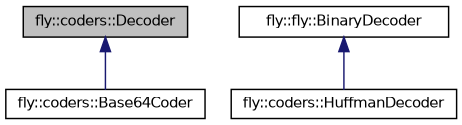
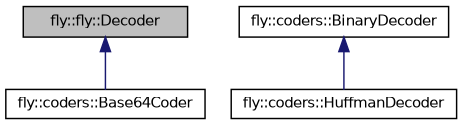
node "fly::coders::Decoder": label "fly::coders::Decoder" -> "fly::fly::Decoder"
node "fly::fly::BinaryDecoder": label "fly::fly::BinaryDecoder" -> "fly::coders::BinaryDecoder"
